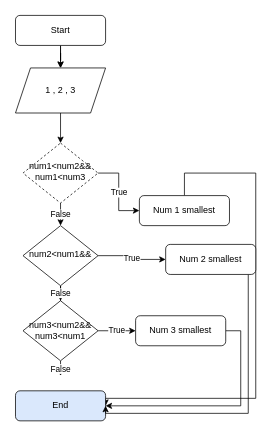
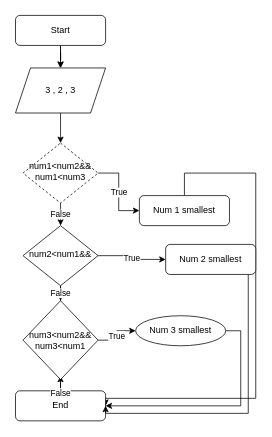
node "1 , 2 , 3": label "1 , 2 , 3" -> "3 , 2 , 3"
node "num3<num2&& num3<num1": size 75x60 -> 75x79
node "Num 3 smallest": shape rounded rectangle -> ellipse
node "End": fillcolor #dae8fc -> #ffffff
